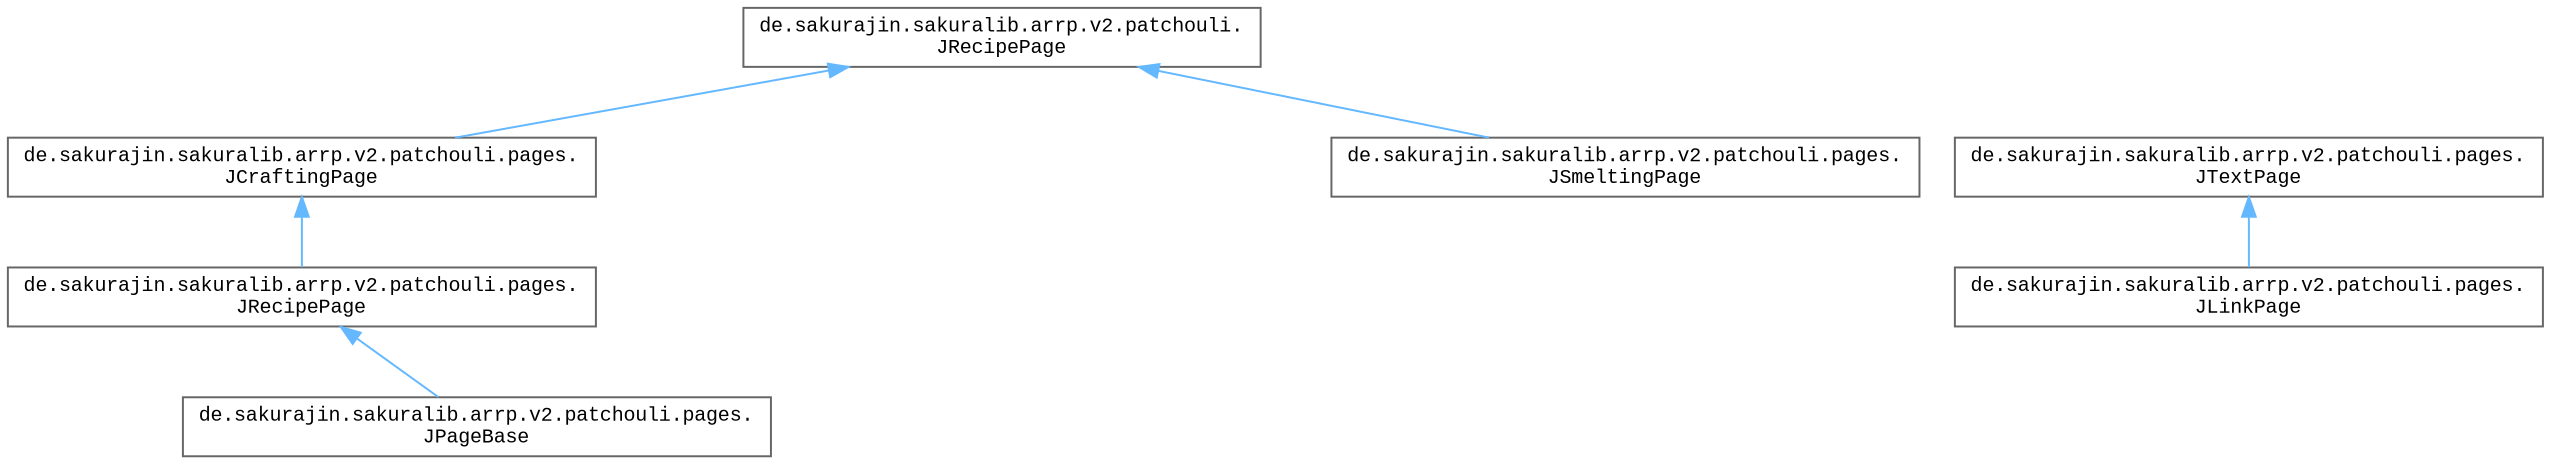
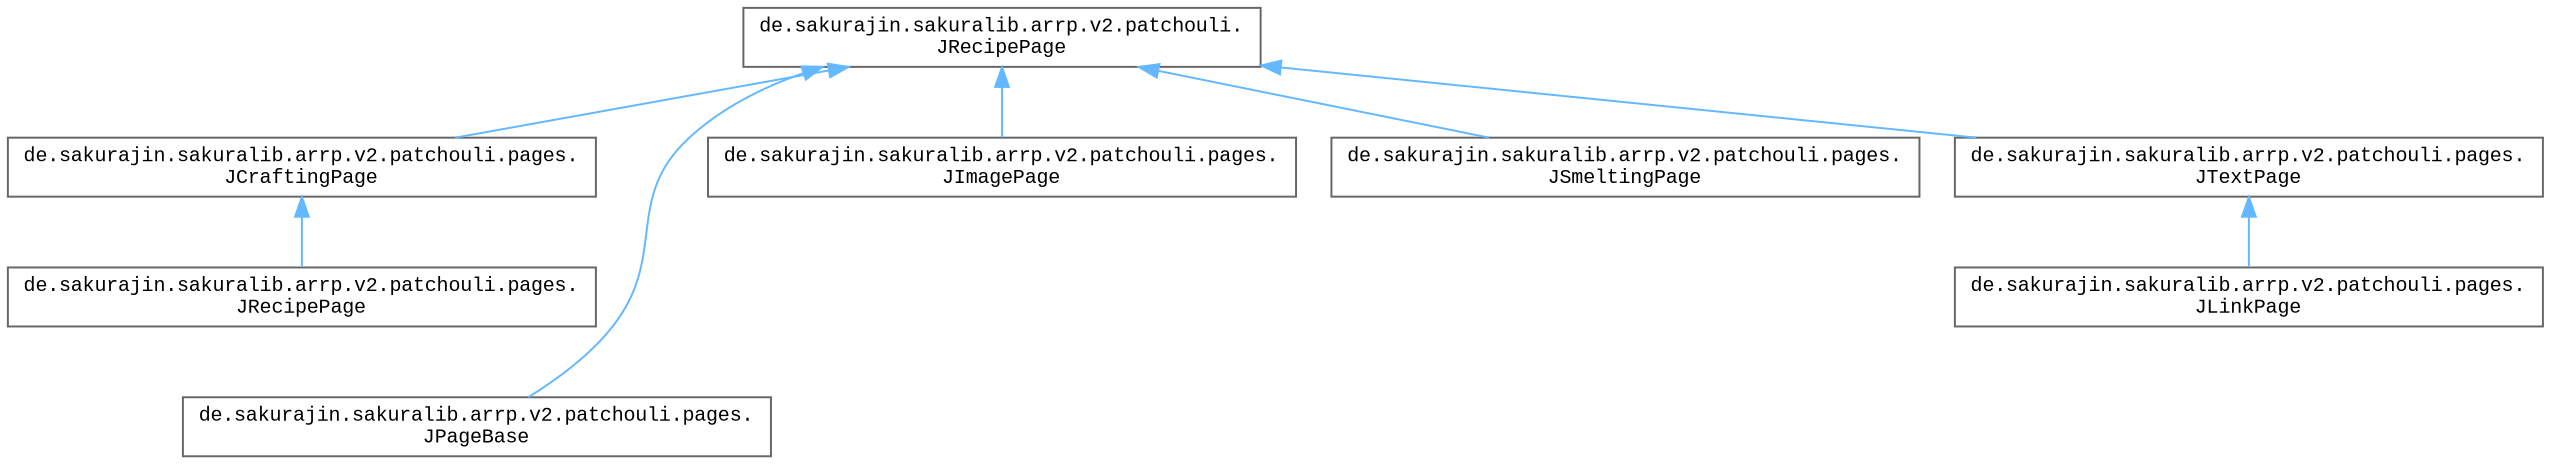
edge "de.sakurajin.sakuralib.arrp.v2.patchouli.pages. JTextPage" -> "de.sakurajin.sakuralib.arrp.v2.patchouli. JRecipePage": added
node "de.sakurajin.sakuralib.arrp.v2.patchouli.pages. JImagePage": added
edge "de.sakurajin.sakuralib.arrp.v2.patchouli.pages. JPageBase" -> "de.sakurajin.sakuralib.arrp.v2.patchouli.pages. JRecipePage": now "de.sakurajin.sakuralib.arrp.v2.patchouli.pages. JPageBase" -> "de.sakurajin.sakuralib.arrp.v2.patchouli. JRecipePage"
